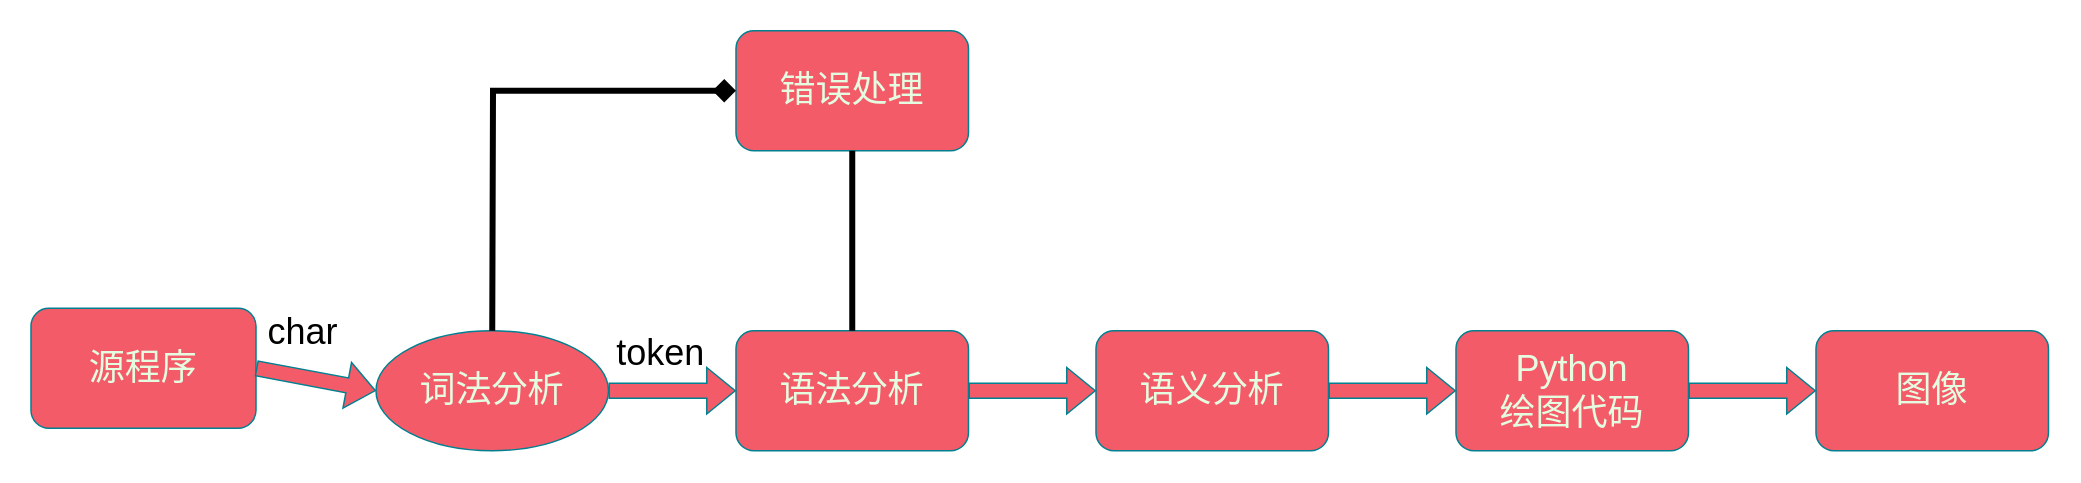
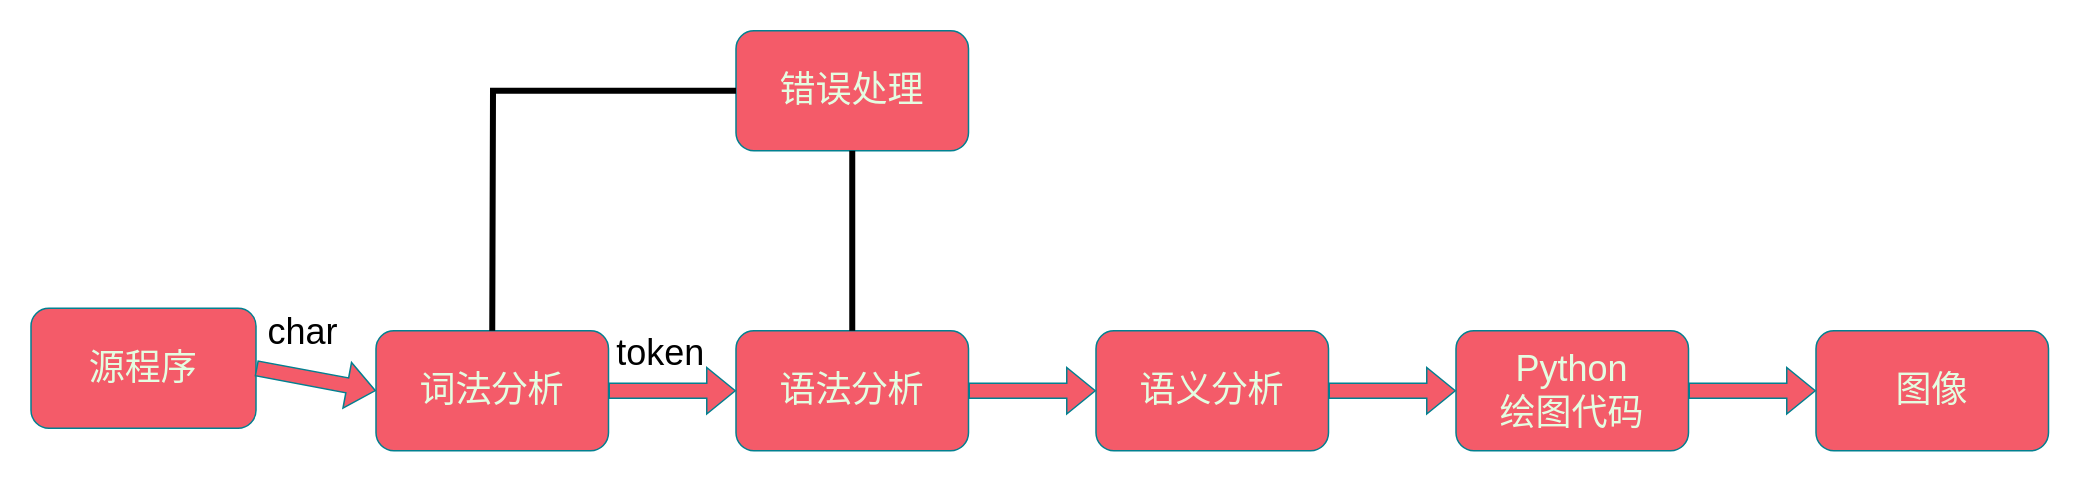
edge "词法分析" -> "错误处理": arrowhead diamond -> none
node "词法分析": shape ellipse -> rounded rectangle
